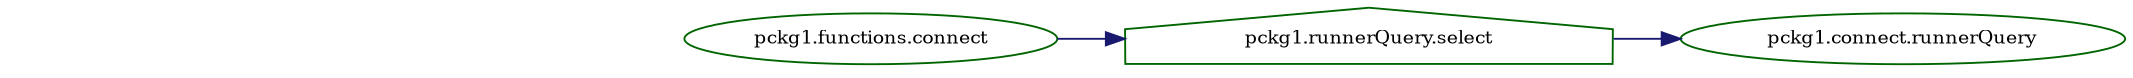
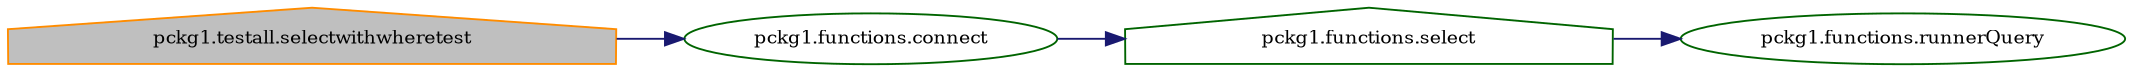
node "pckg1.testall.selectwithwheretest": added
node "pckg1.runnerQuery.select": label "pckg1.runnerQuery.select" -> "pckg1.functions.select"
node "pckg1.connect.runnerQuery": label "pckg1.connect.runnerQuery" -> "pckg1.functions.runnerQuery"
